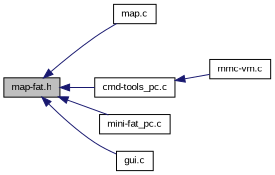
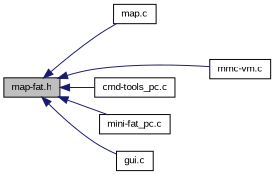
edge "mmc-vm.c" -> "cmd-tools_pc.c": now "mmc-vm.c" -> "map-fat.h"
